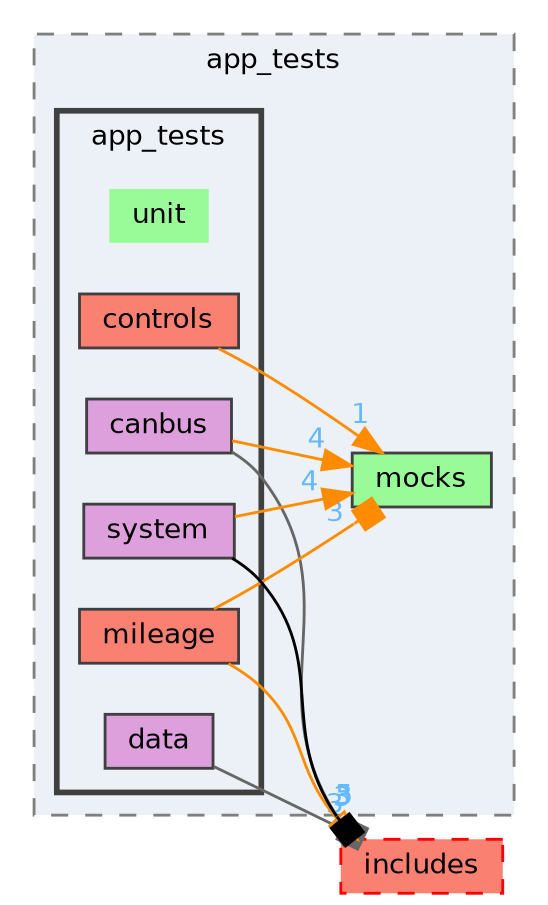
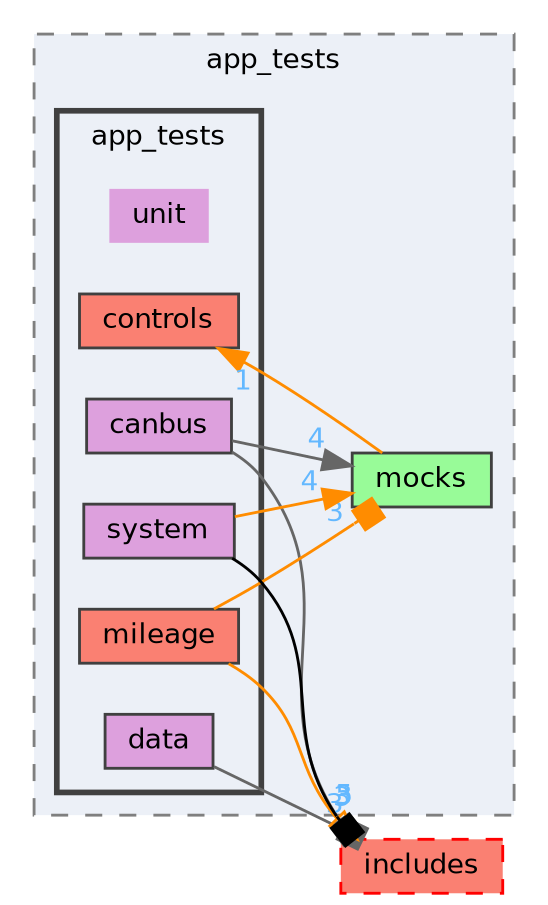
node "unit": fillcolor palegreen -> plum
edge "controls" -> "mocks": reversed
edge "canbus" -> "mocks": color darkorange -> gray40
